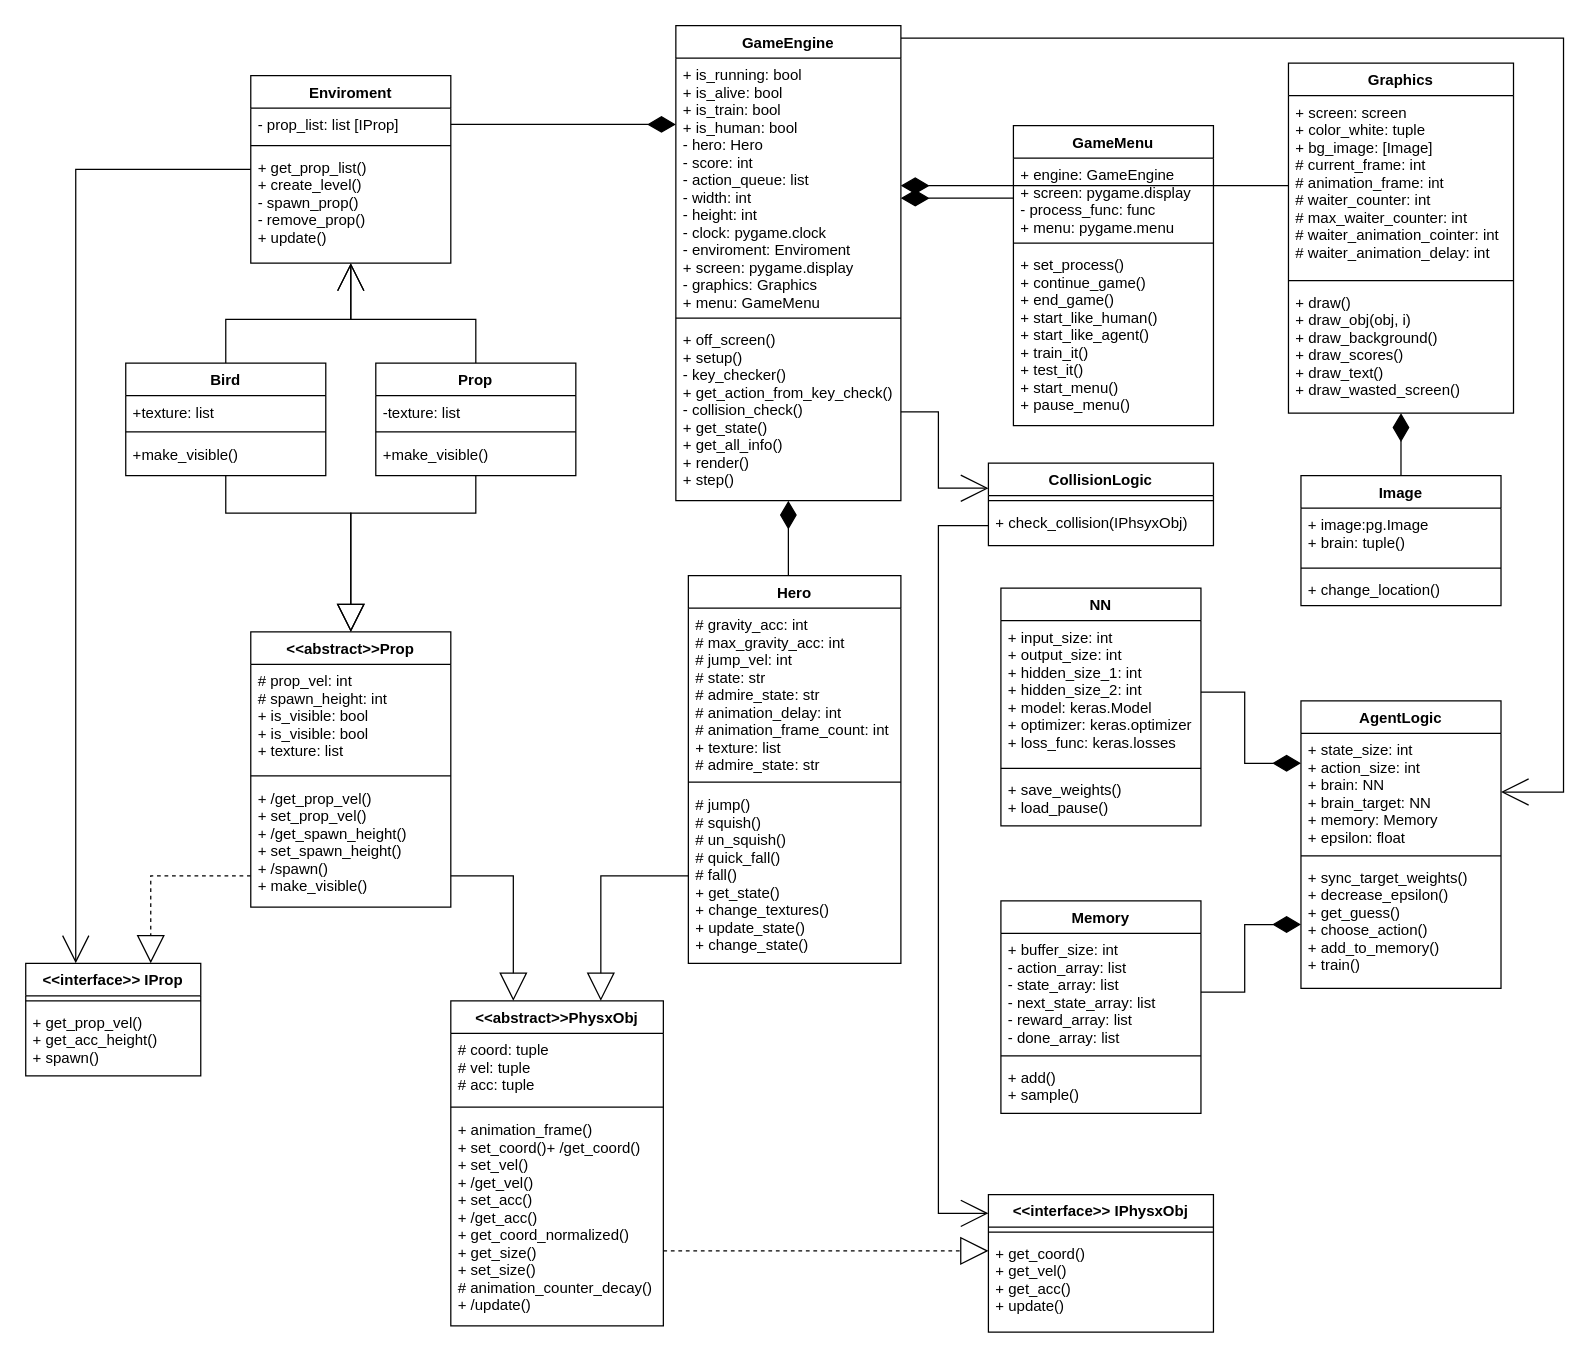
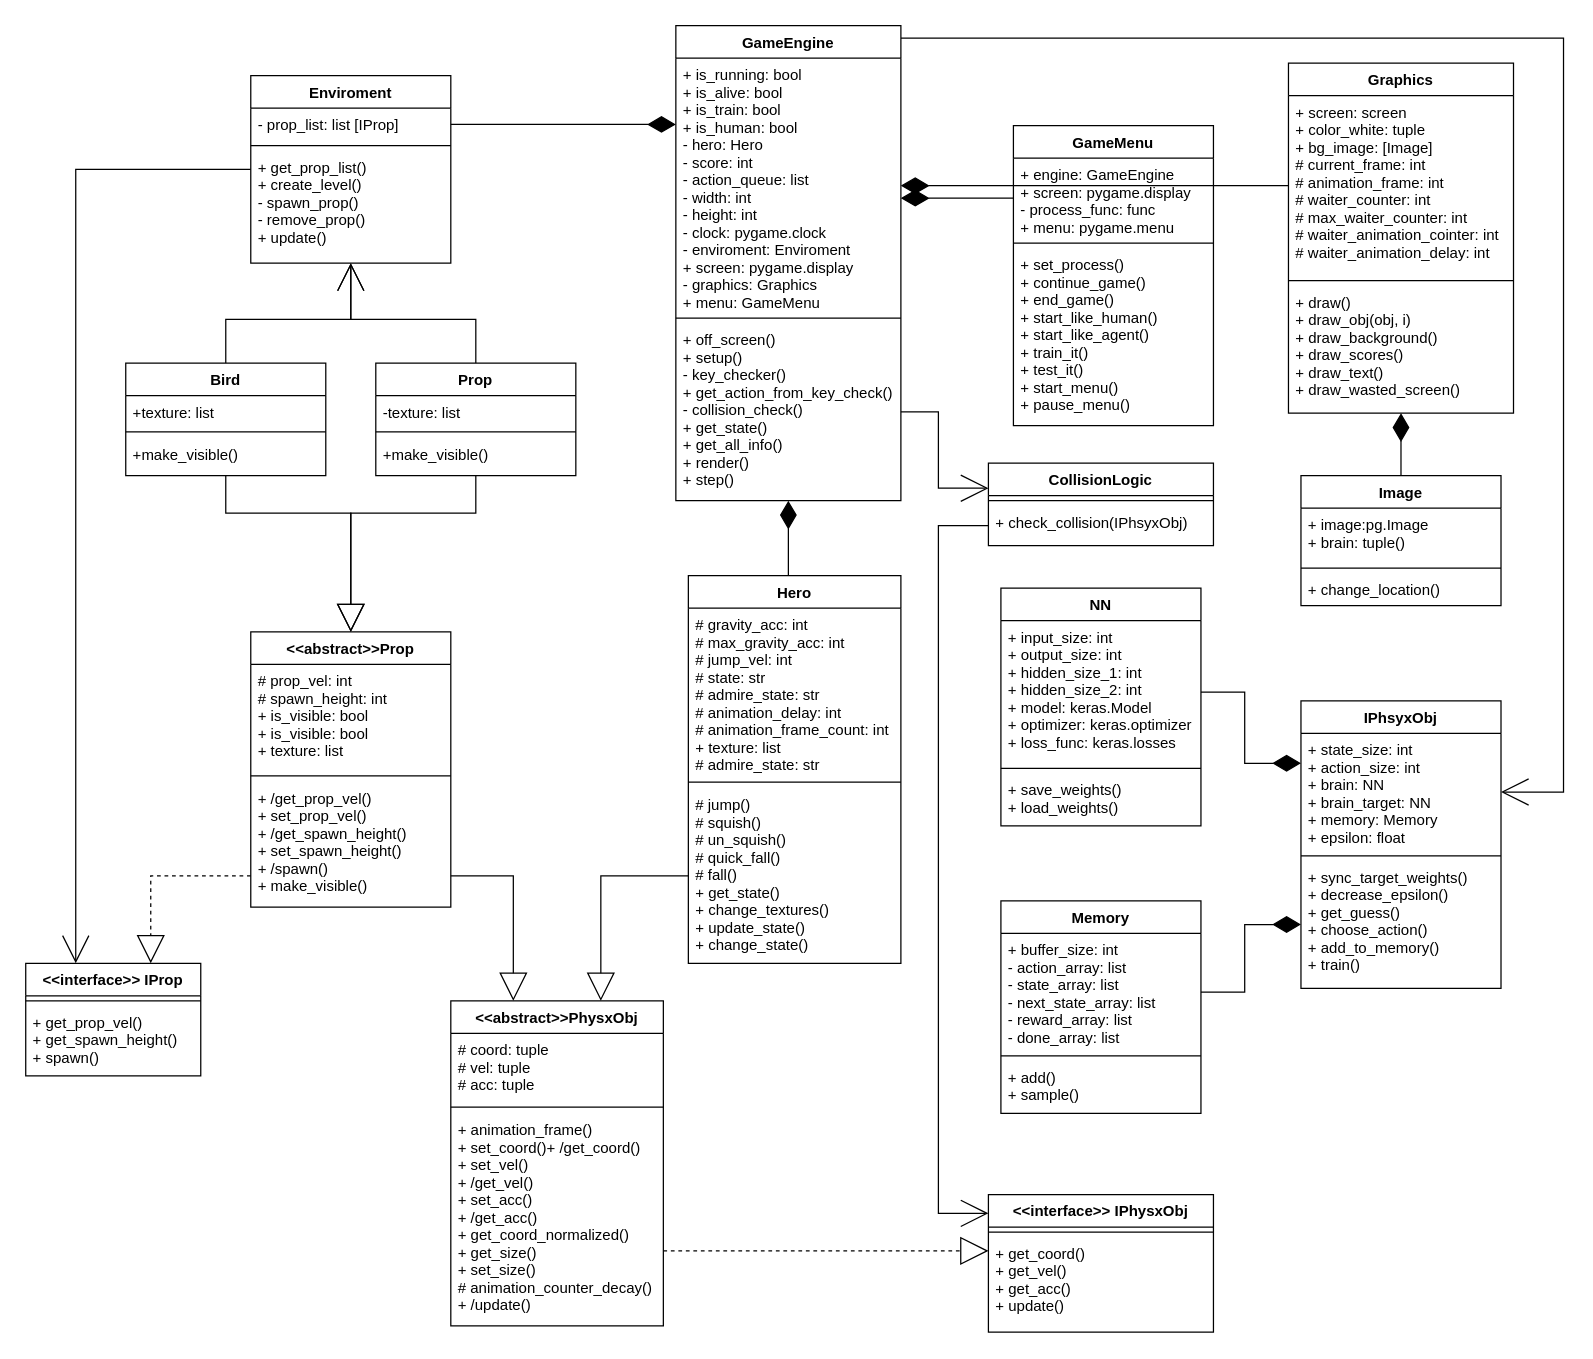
node "AgentLogic": label "AgentLogic" -> "IPhsyxObj"
node "+ save_weights() + load_pause()": label "+ save_weights() + load_pause()" -> "+ save_weights() + load_weights()"
node "+ get_prop_vel() + get_acc_height() + spawn()": label "+ get_prop_vel() + get_acc_height() + spawn()" -> "+ get_prop_vel() + get_spawn_height() + spawn()"
